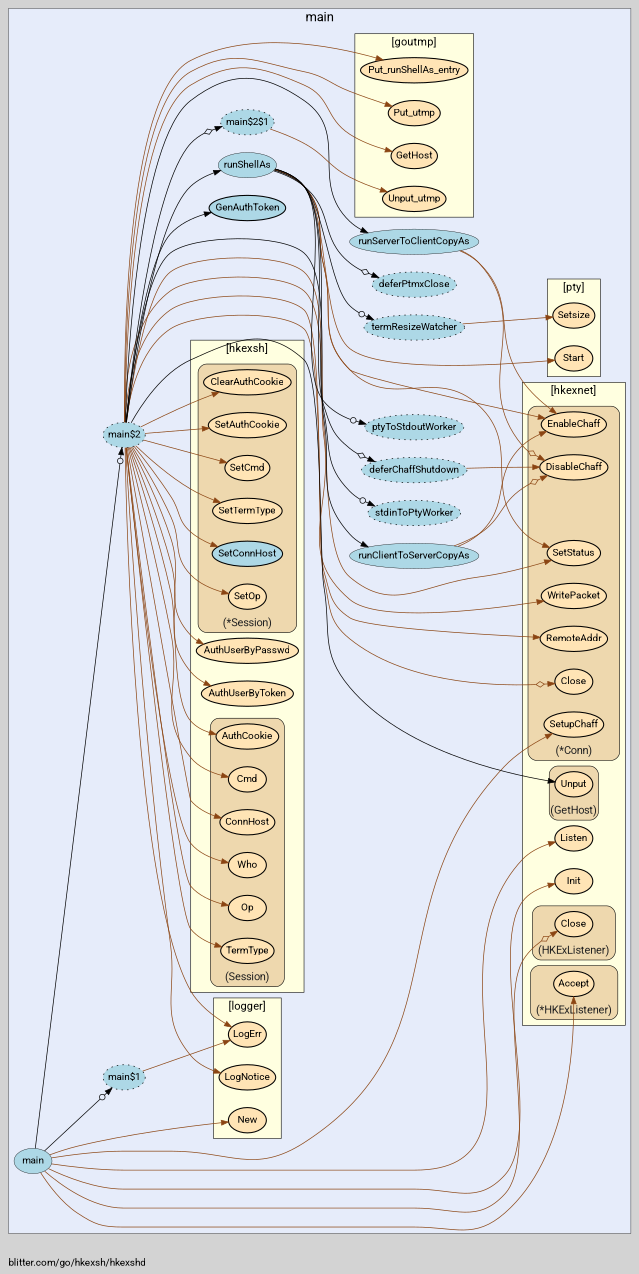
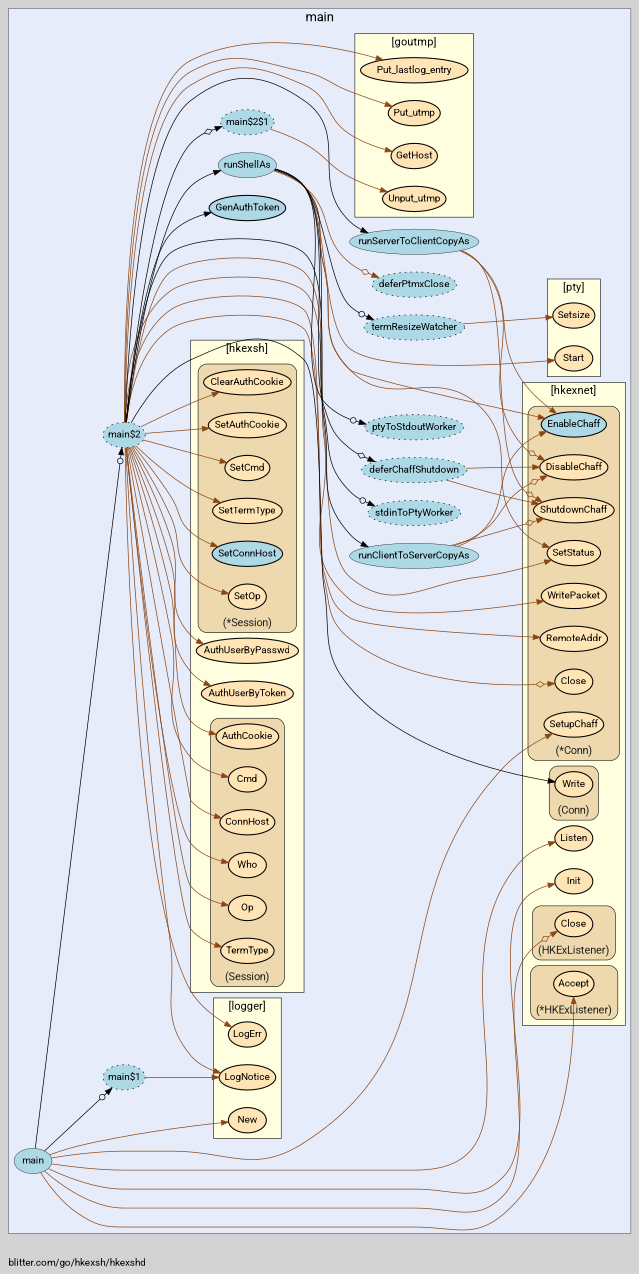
node "Put_runShellAs_entry": label "Put_runShellAs_entry" -> "Put_lastlog_entry"
edge "runShellAs" -> "deferPtmxClose": color black -> saddlebrown
node "EnableChaff": fillcolor moccasin -> lightblue
node "ShutdownChaff": added
node "Unput": label "Unput" -> "Write"
cluster "(GetHost)": label "(GetHost)" -> "(Conn)"
edge "main$1" -> "LogErr": now "main$1" -> "LogNotice"
